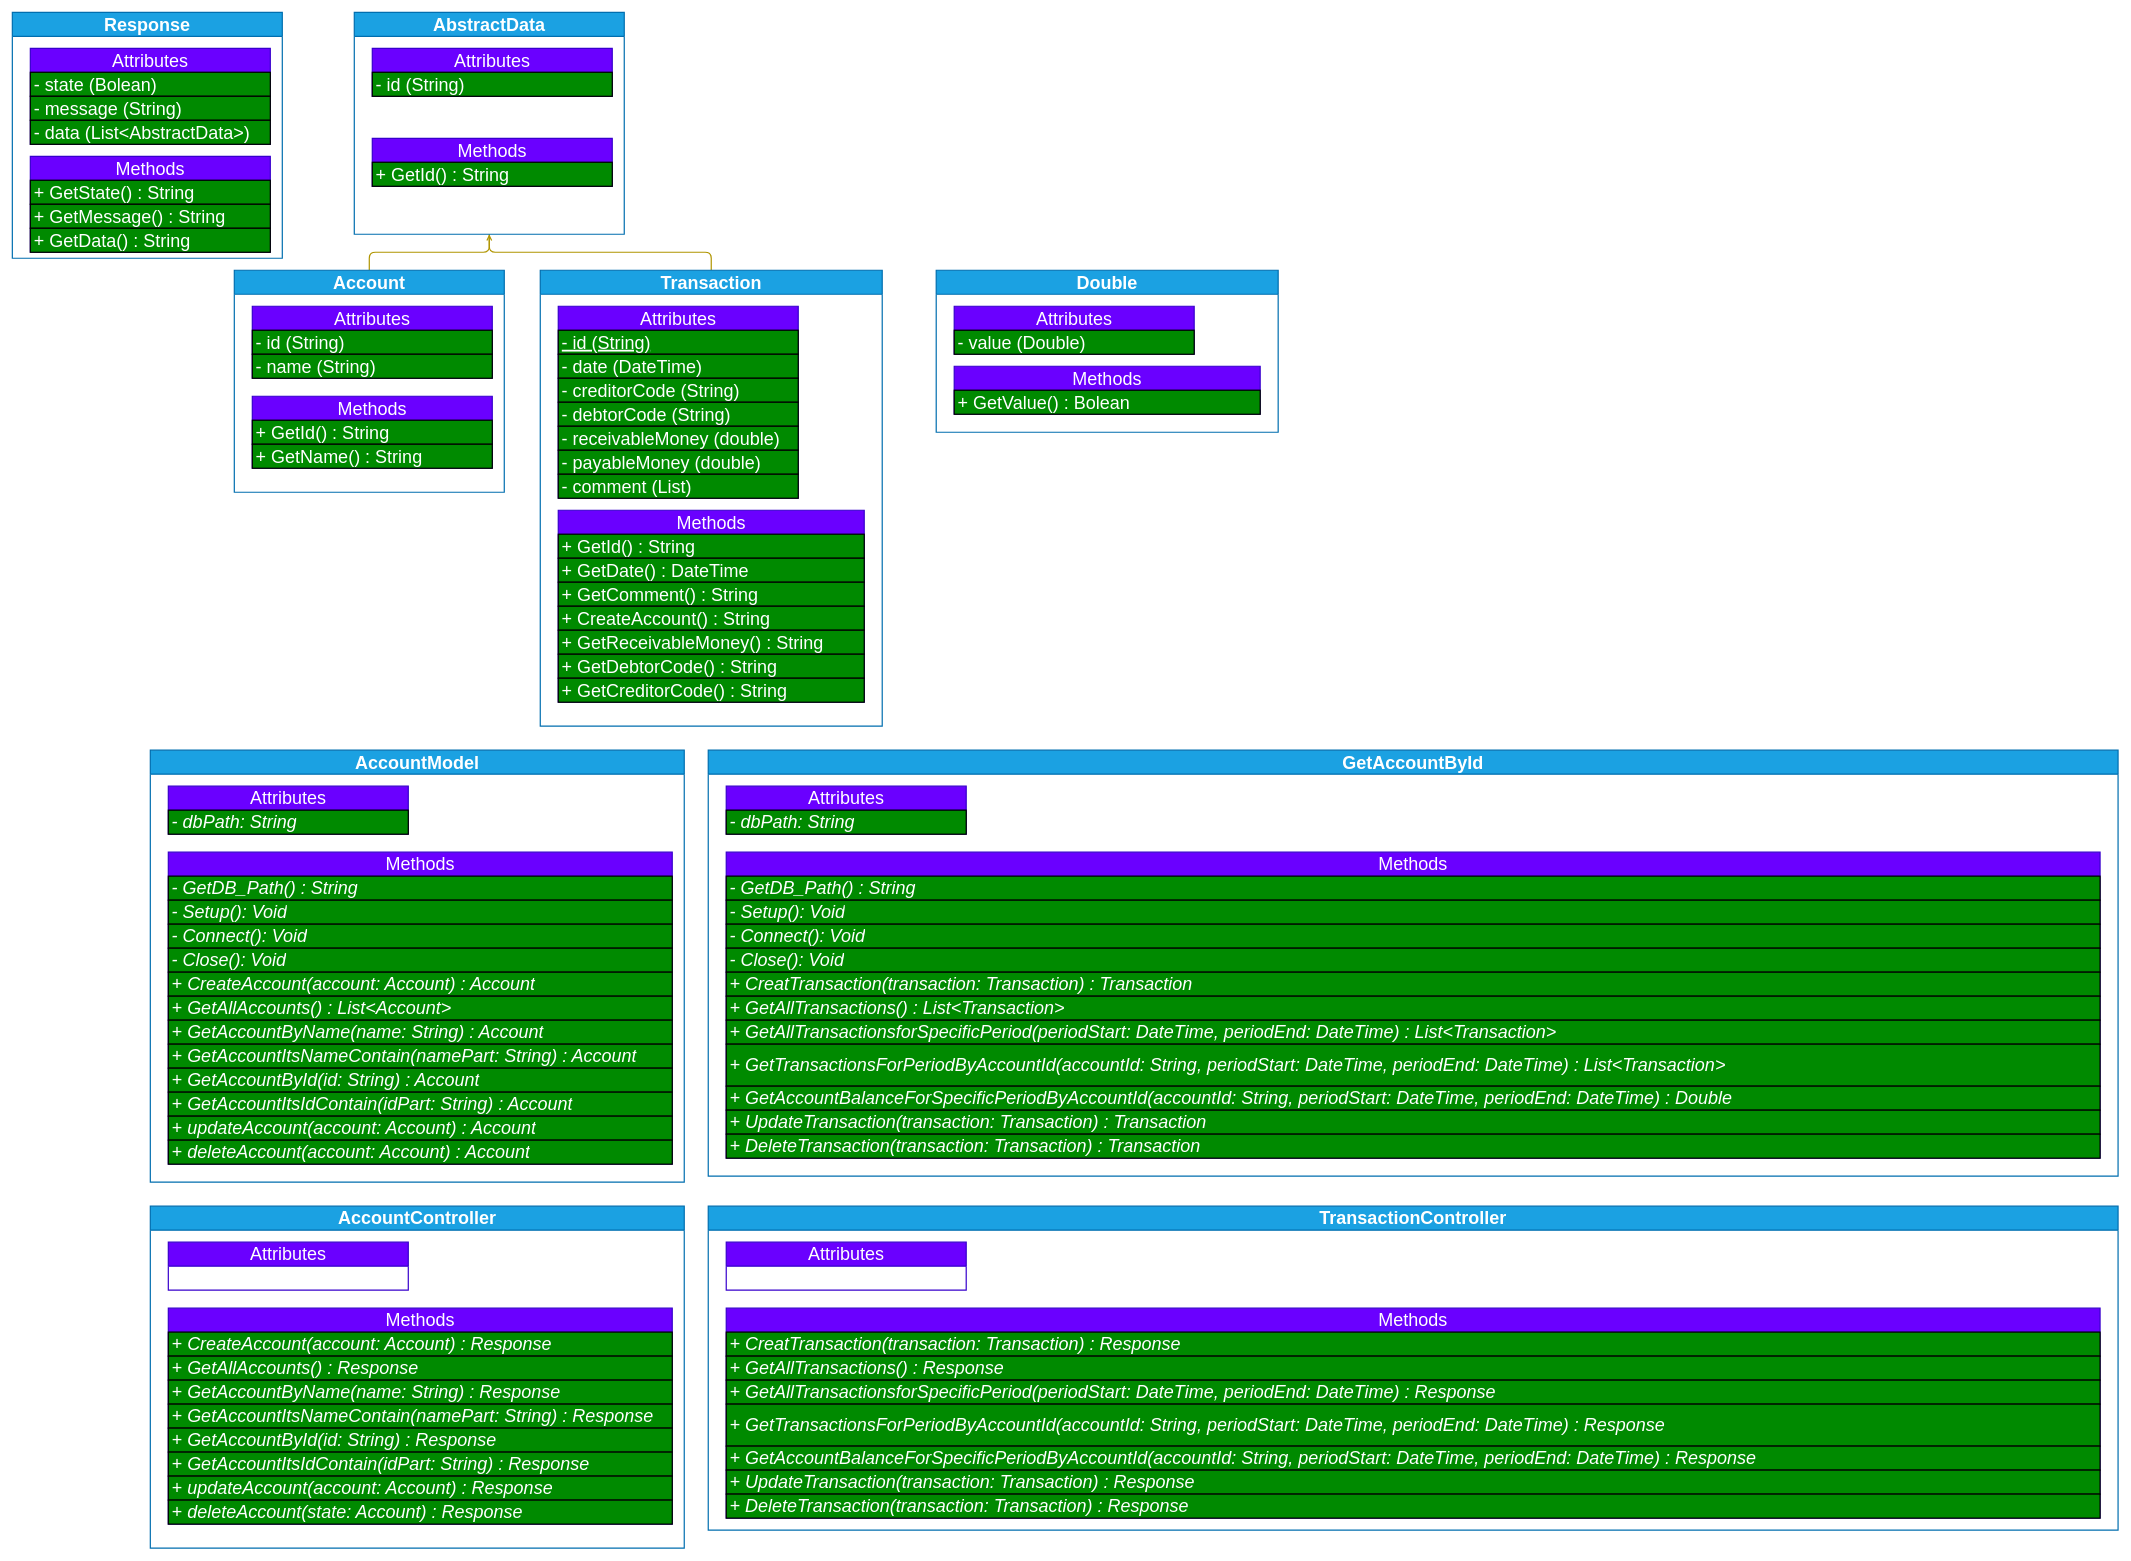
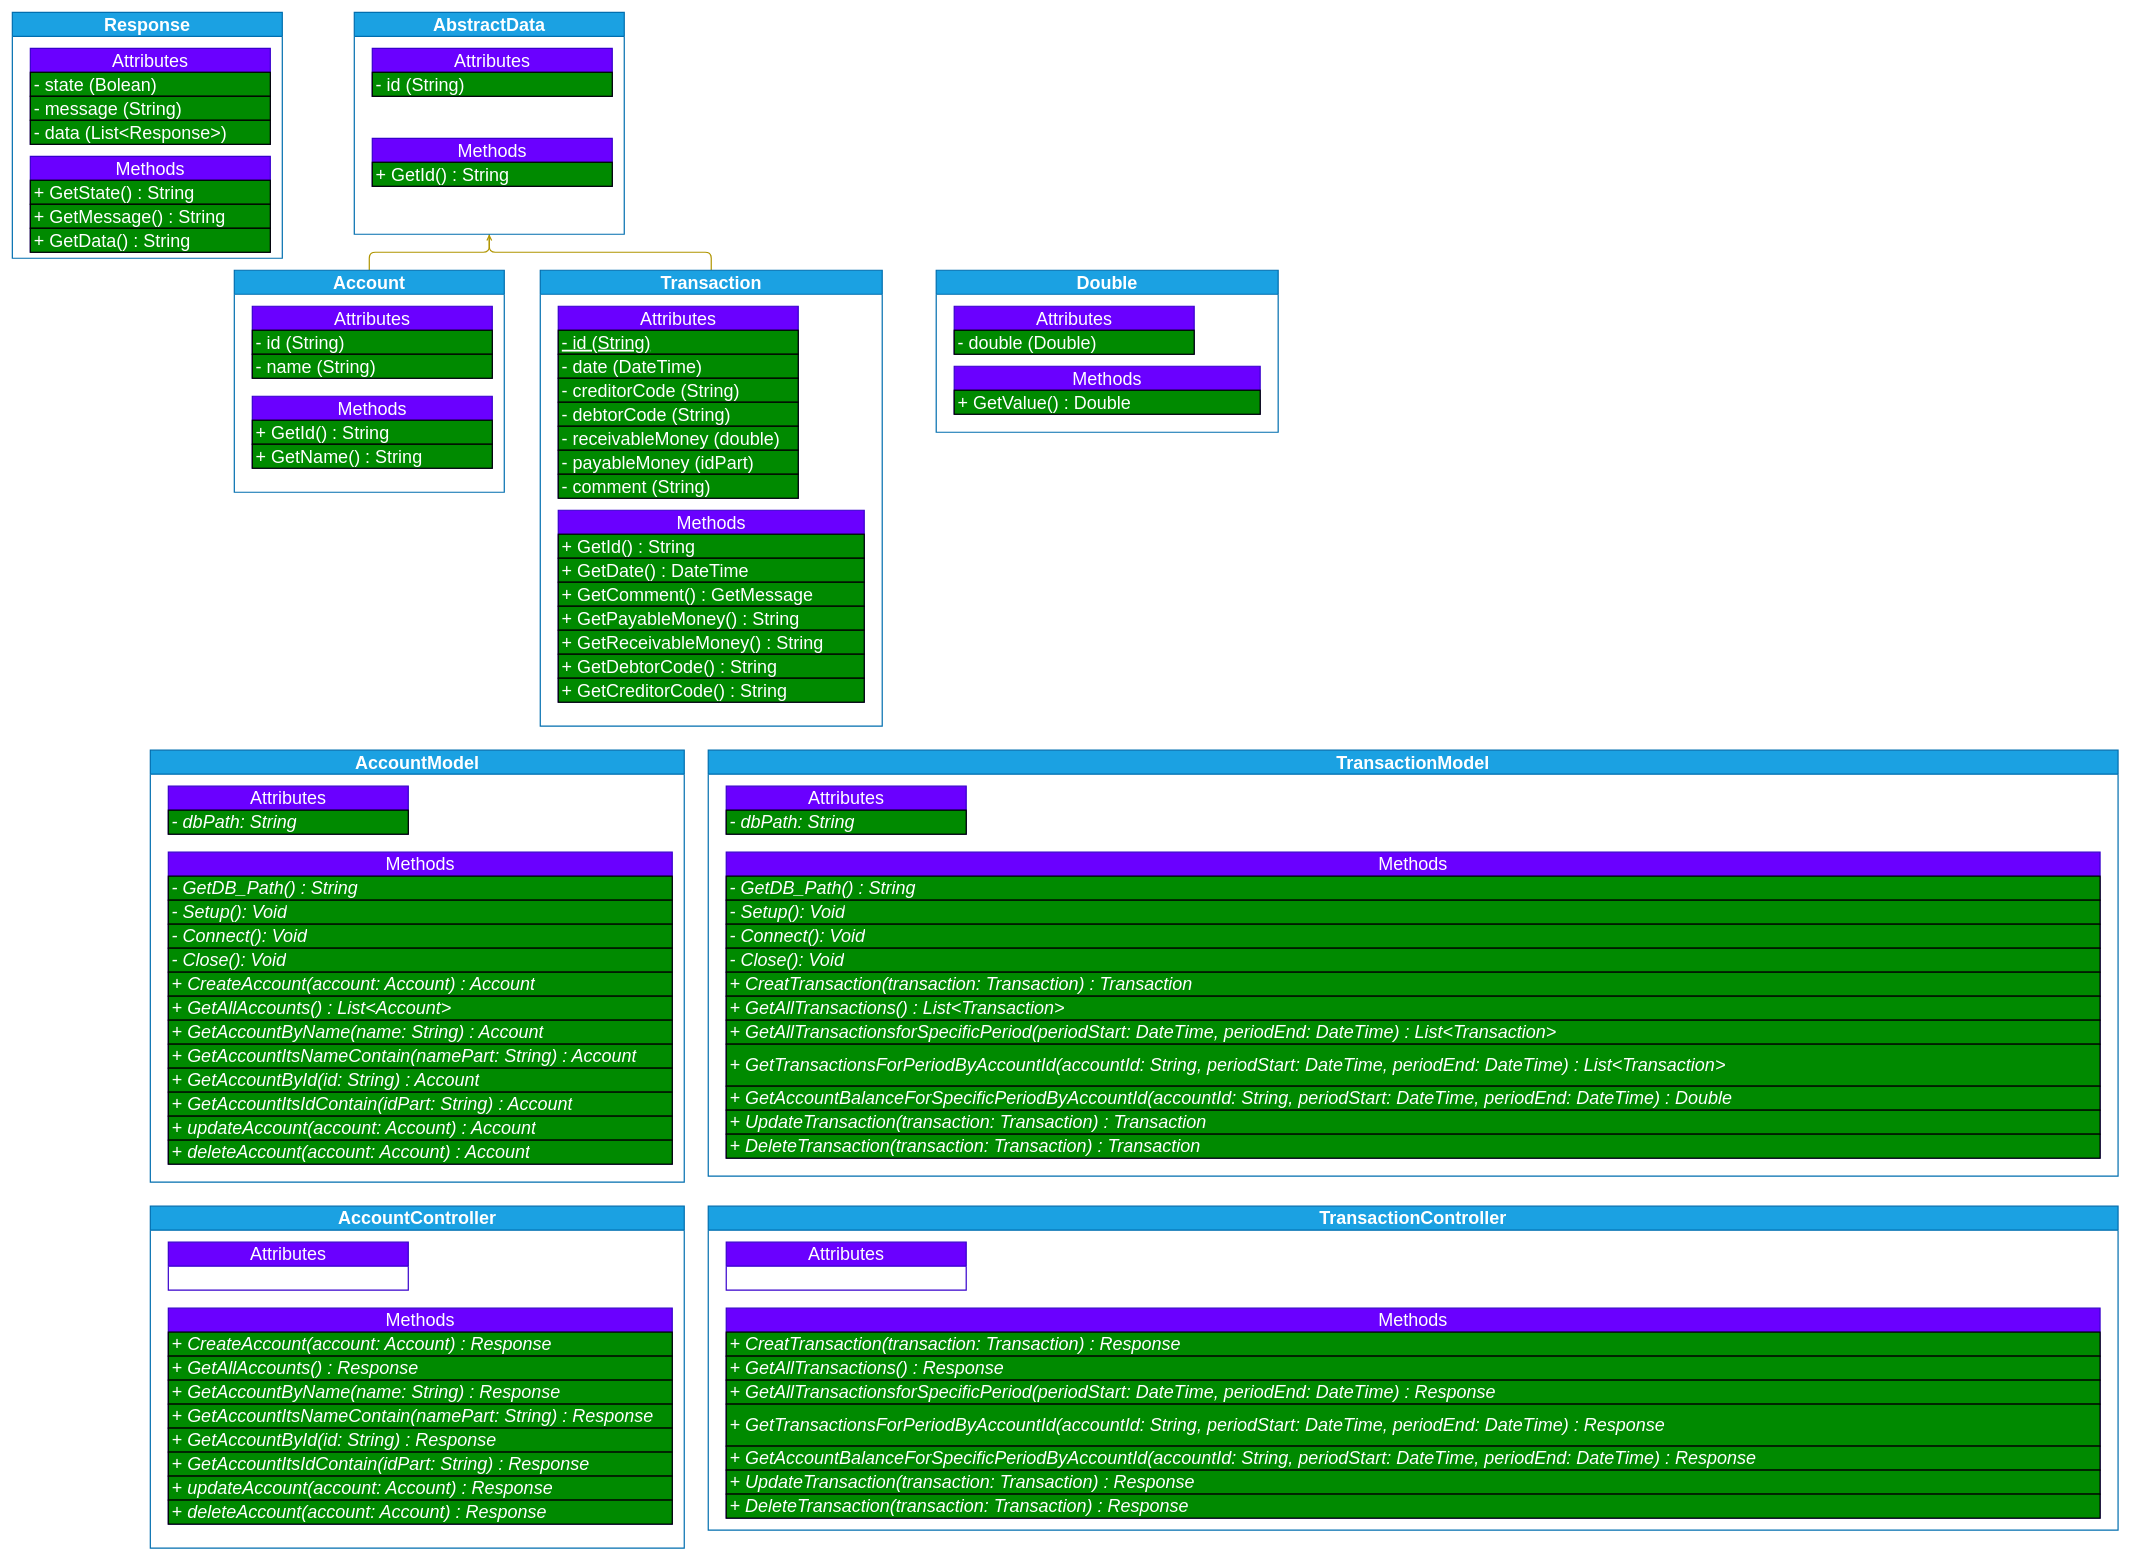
node "- data (List<AbstractData>)": label "- data (List<AbstractData>)" -> "- data (List<Response>)"
node "- value (Double)": label "- value (Double)" -> "- double (Double)"
node "+ GetValue() : Bolean": label "+ GetValue() : Bolean" -> "+ GetValue() : Double"
node "- payableMoney (double)": label "- payableMoney (double)" -> "- payableMoney (idPart)"
node "- comment (List)": label "- comment (List)" -> "- comment (String)"
node "+ GetComment() : String": label "+ GetComment() : String" -> "+ GetComment() : GetMessage"
node "+ CreateAccount() : String": label "+ CreateAccount() : String" -> "+ GetPayableMoney() : String"
node "GetAccountById": label "GetAccountById" -> "TransactionModel"
node "+ deleteAccount(state: Account) : Response": label "+ deleteAccount(state: Account) : Response" -> "+ deleteAccount(account: Account) : Response"
